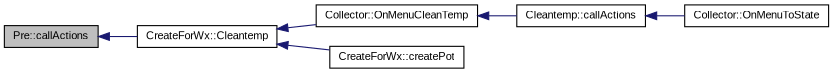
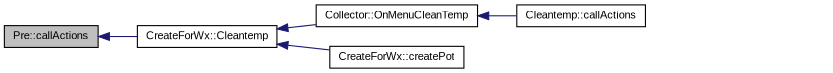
node "Collector::OnMenuToState": removed
